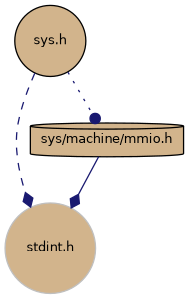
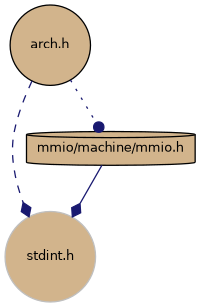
node "sys.h": label "sys.h" -> "arch.h"
node "sys/machine/mmio.h": label "sys/machine/mmio.h" -> "mmio/machine/mmio.h"
